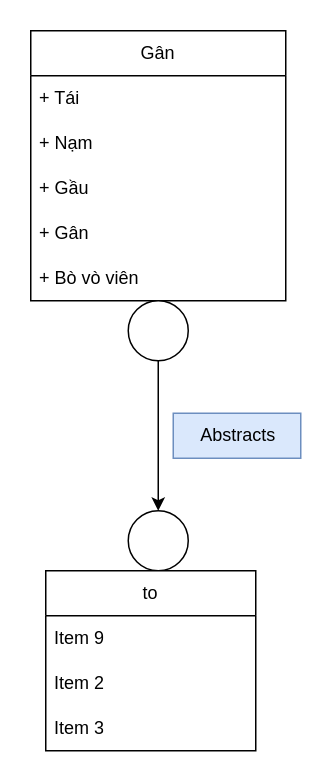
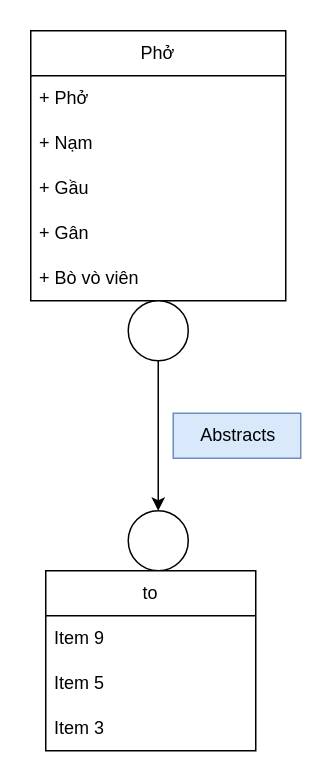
node "Gân": label "Gân" -> "Phở"
node "+ Tái": label "+ Tái" -> "+ Phở"
node "Item 2": label "Item 2" -> "Item 5"
